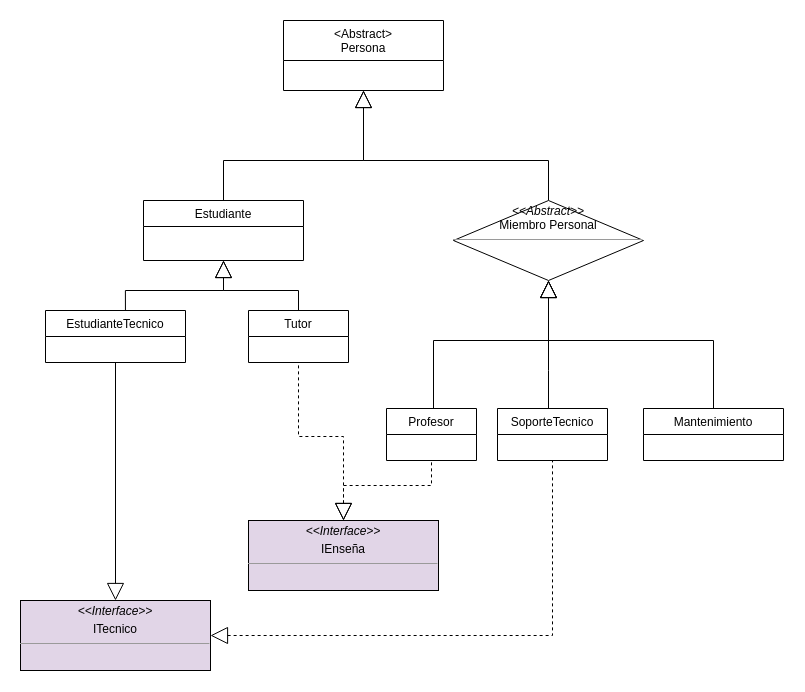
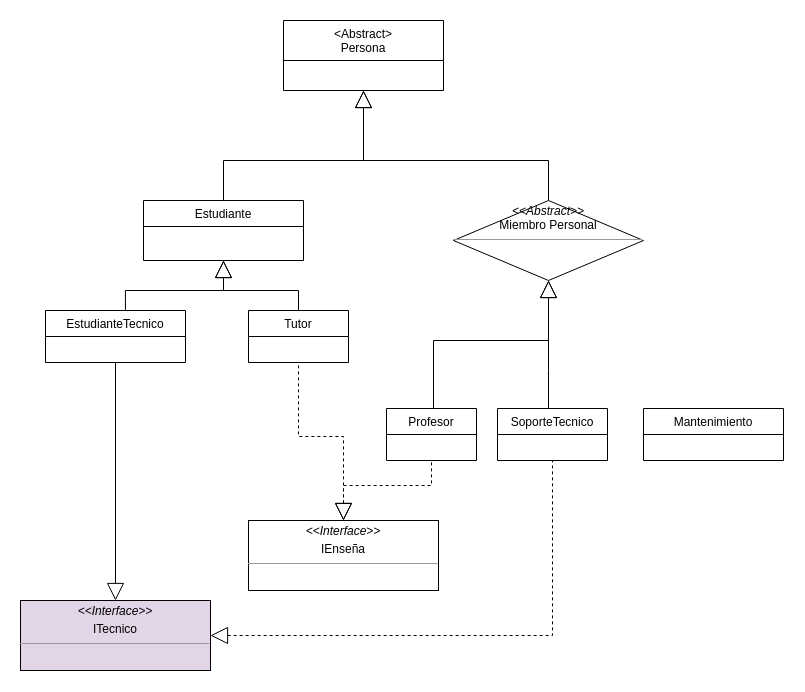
edge "Mantenimiento" -> "<<Abstract>> Miembro Personal": removed
node "<<Interface>> IEnseña": fillcolor #e1d5e7 -> #ffffff
